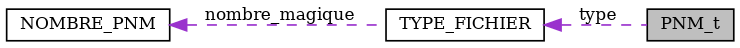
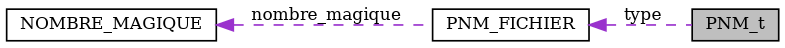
node "NOMBRE_PNM": label "NOMBRE_PNM" -> "NOMBRE_MAGIQUE"
node "TYPE_FICHIER": label "TYPE_FICHIER" -> "PNM_FICHIER"
